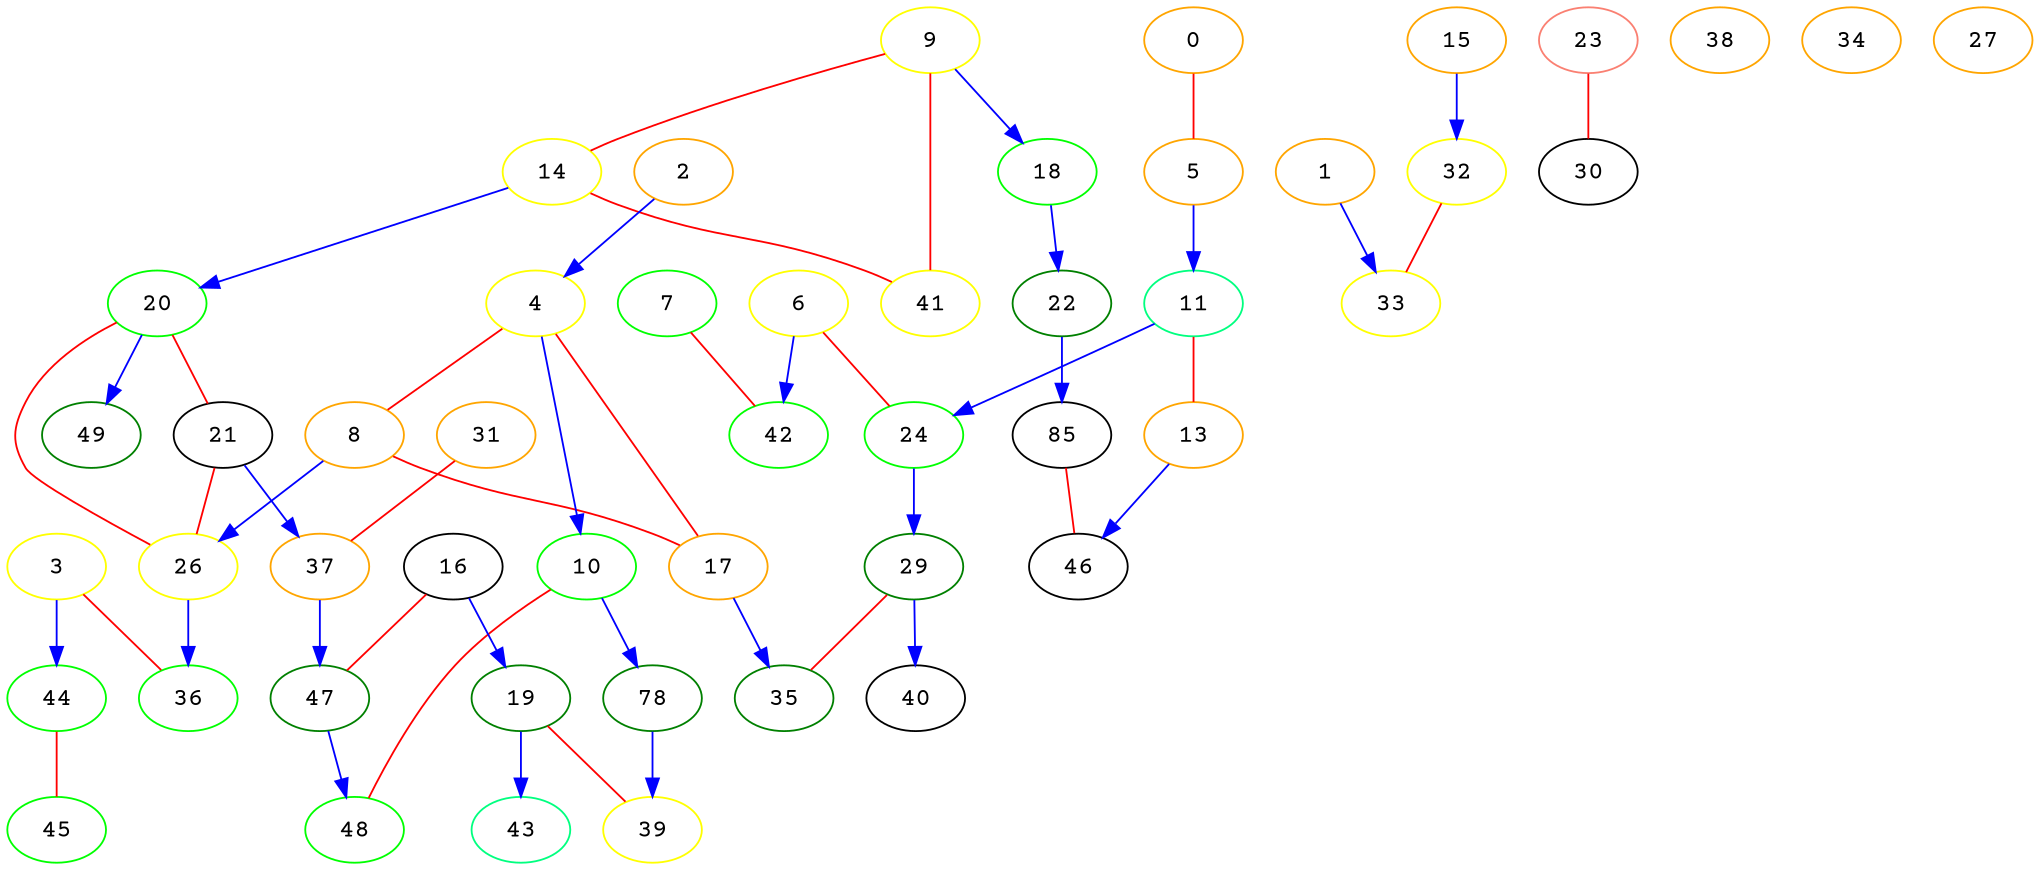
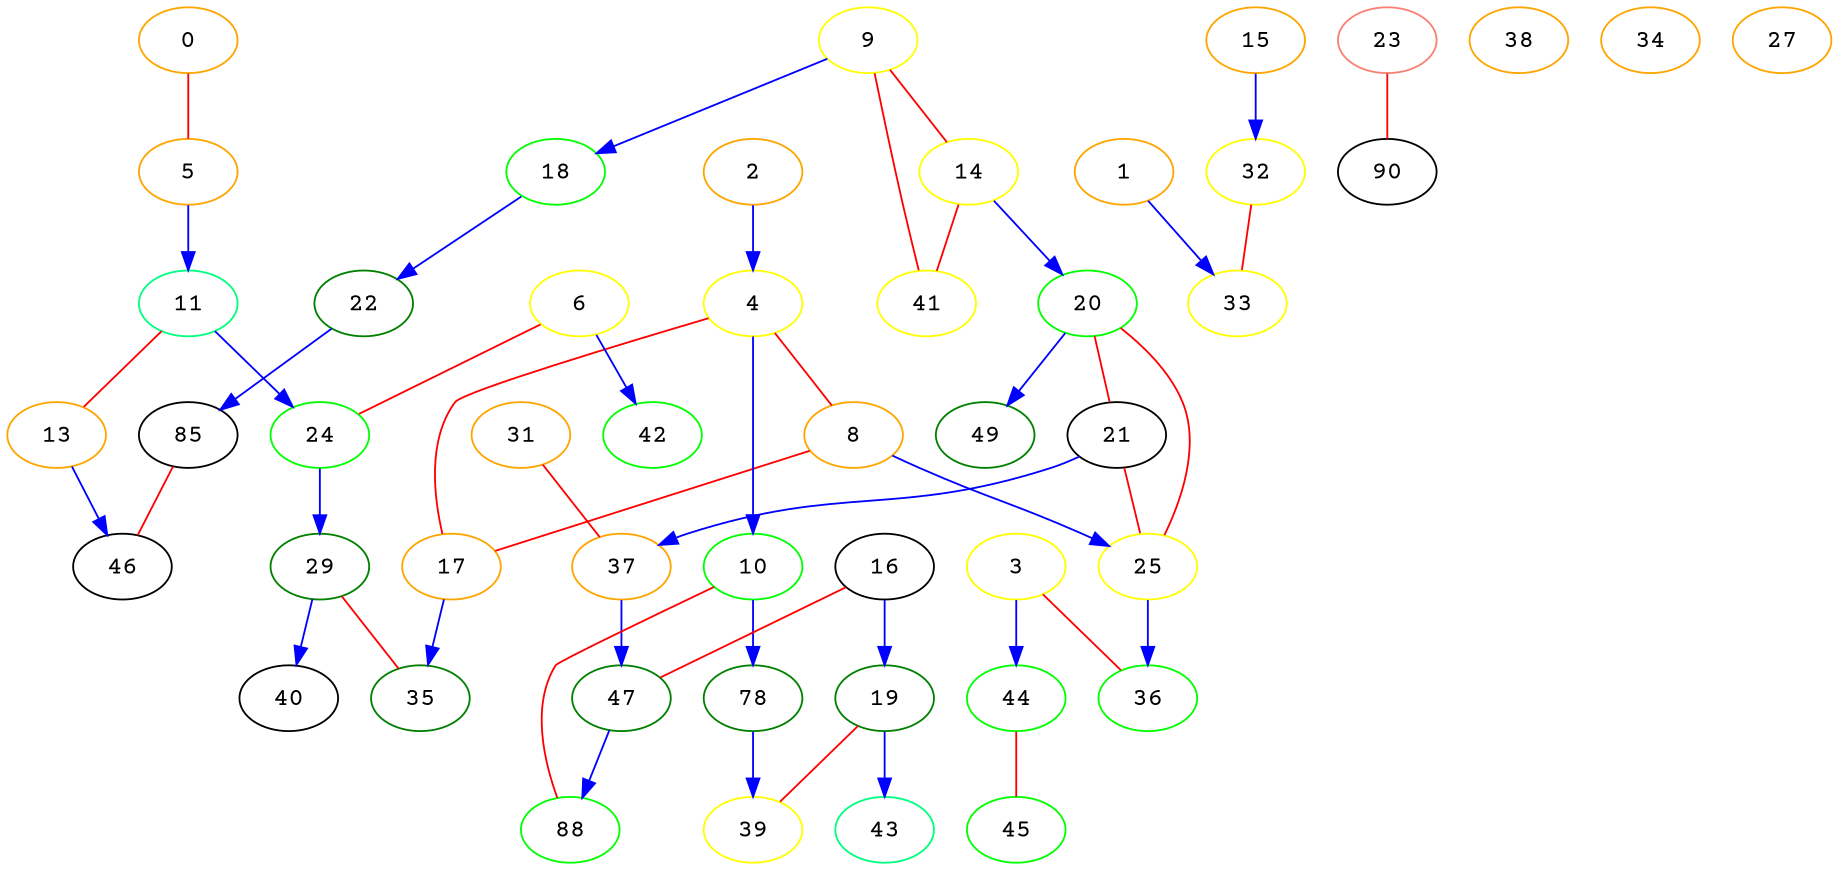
node "30": label "30" -> "90"
node "7": removed
node "26": label "26" -> "25"
node "48": label "48" -> "88"
